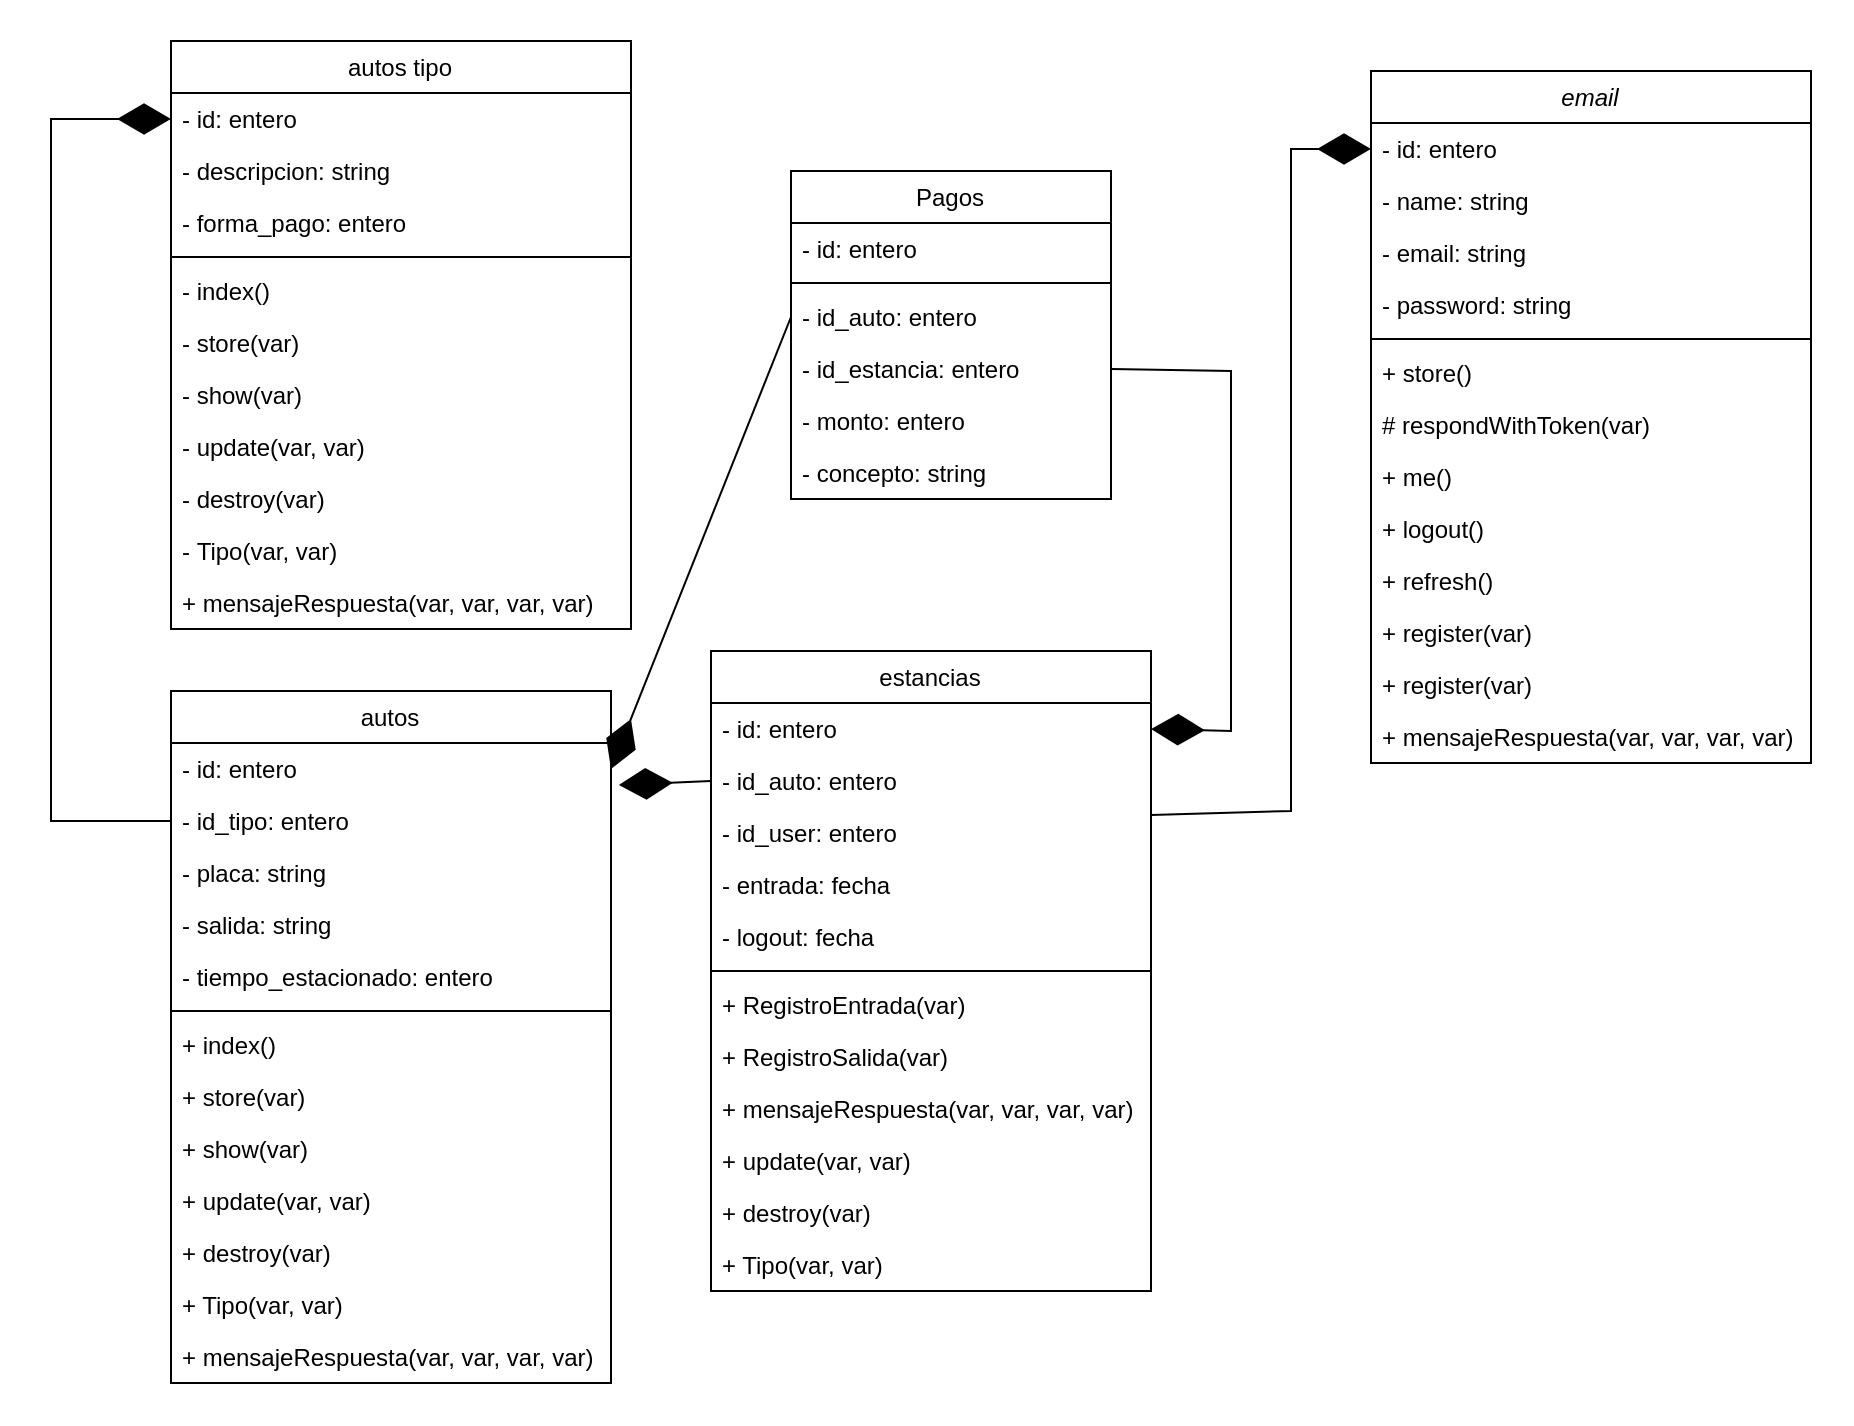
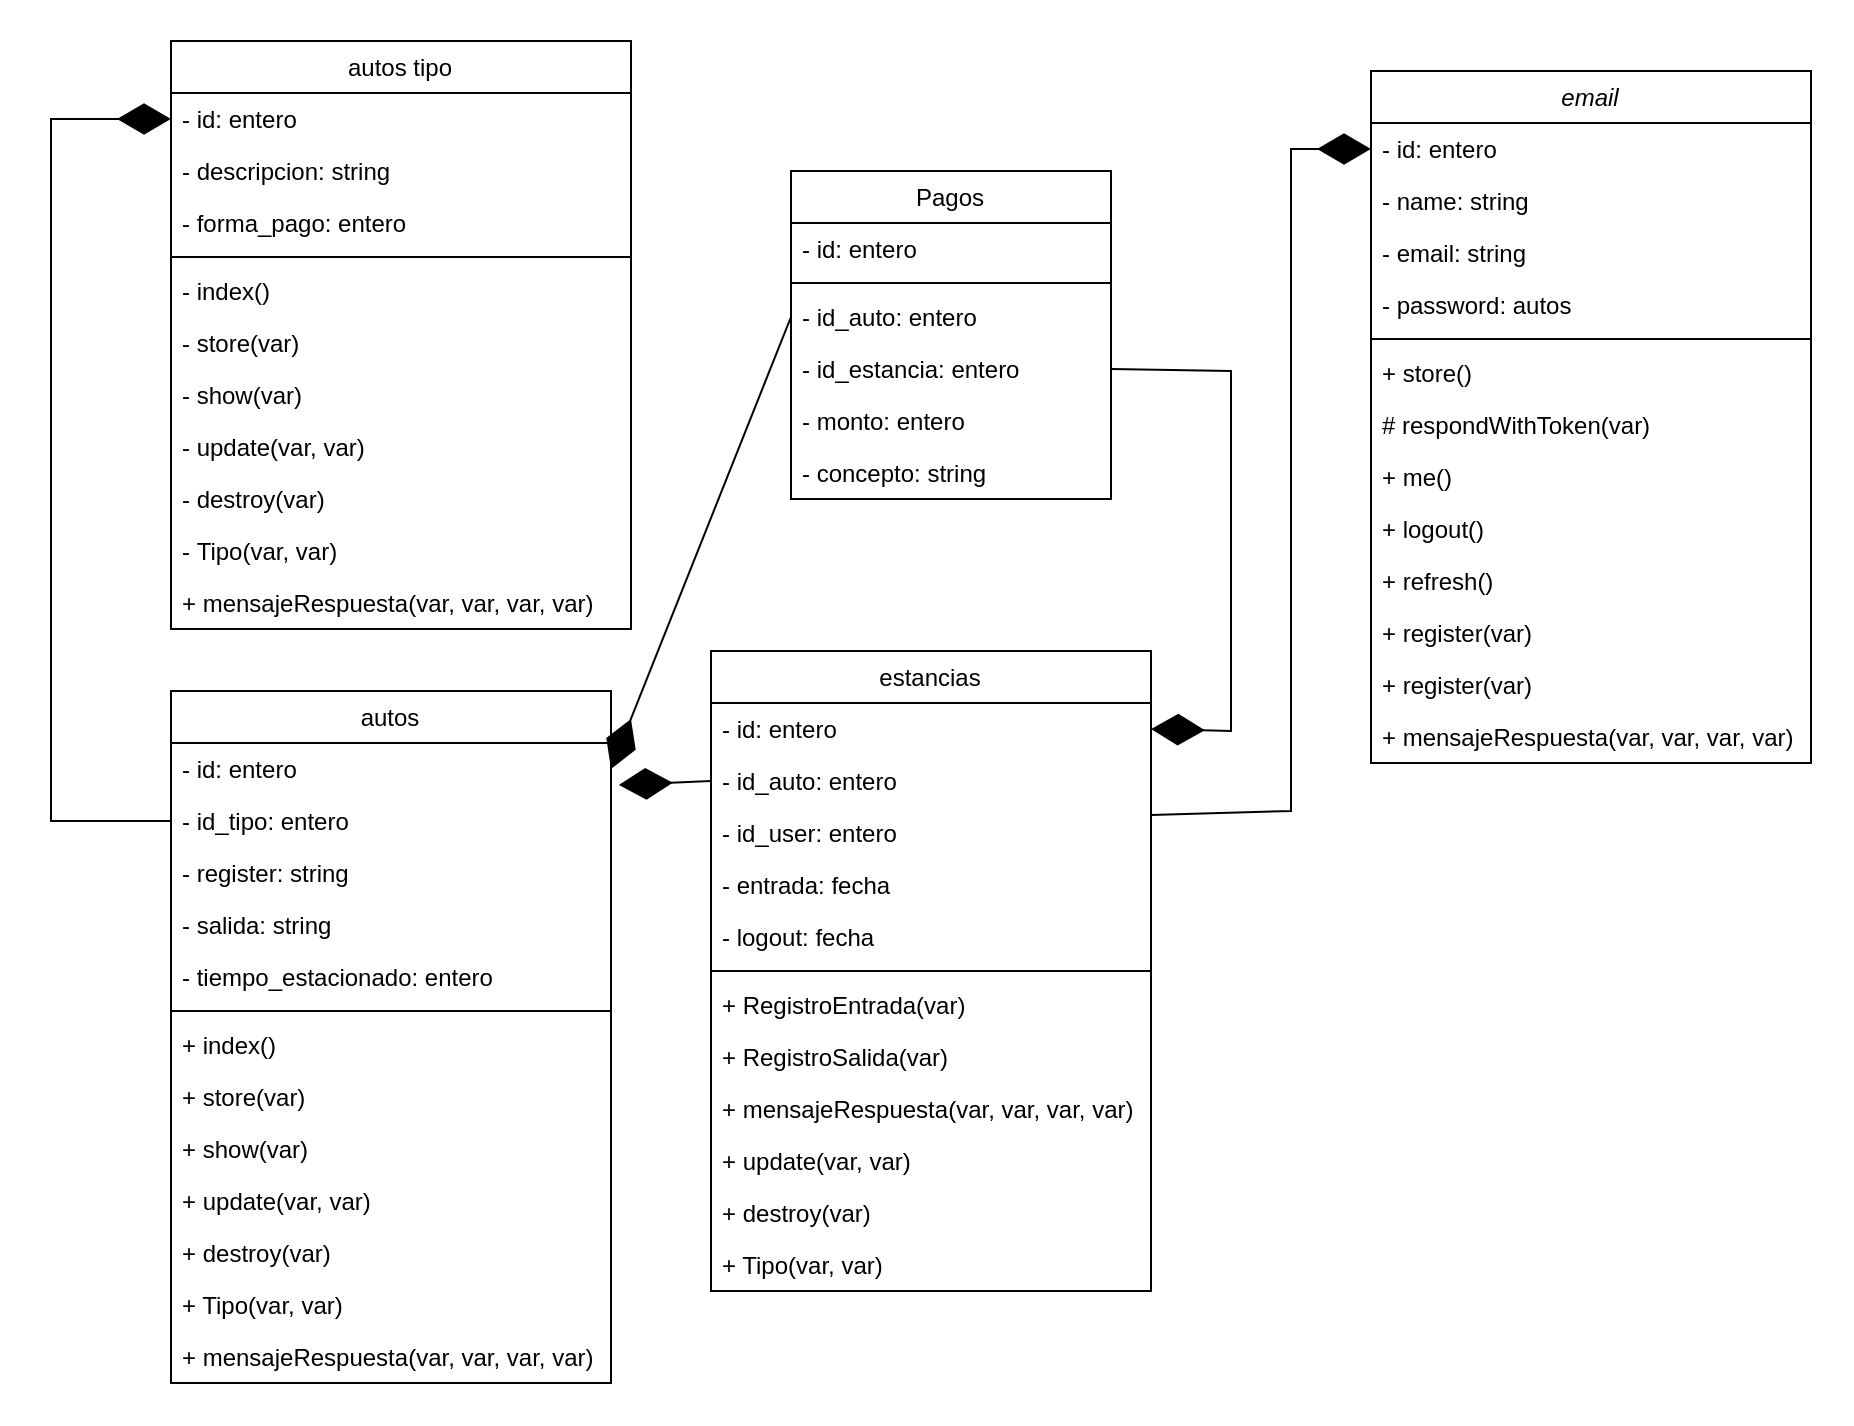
node "- password: string": label "- password: string" -> "- password: autos"
node "- placa: string": label "- placa: string" -> "- register: string"
